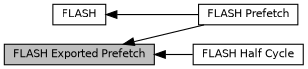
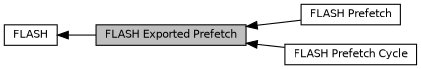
edge "FLASH Prefetch" -> "FLASH": now "FLASH Exported Prefetch" -> "FLASH"
node "FLASH Half Cycle": label "FLASH Half Cycle" -> "FLASH Prefetch Cycle"
